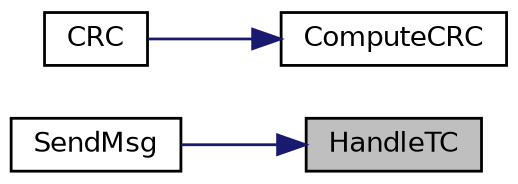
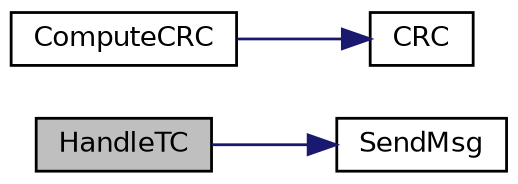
edge "CRC" -> "ComputeCRC": reversed
edge "SendMsg" -> "HandleTC": reversed
